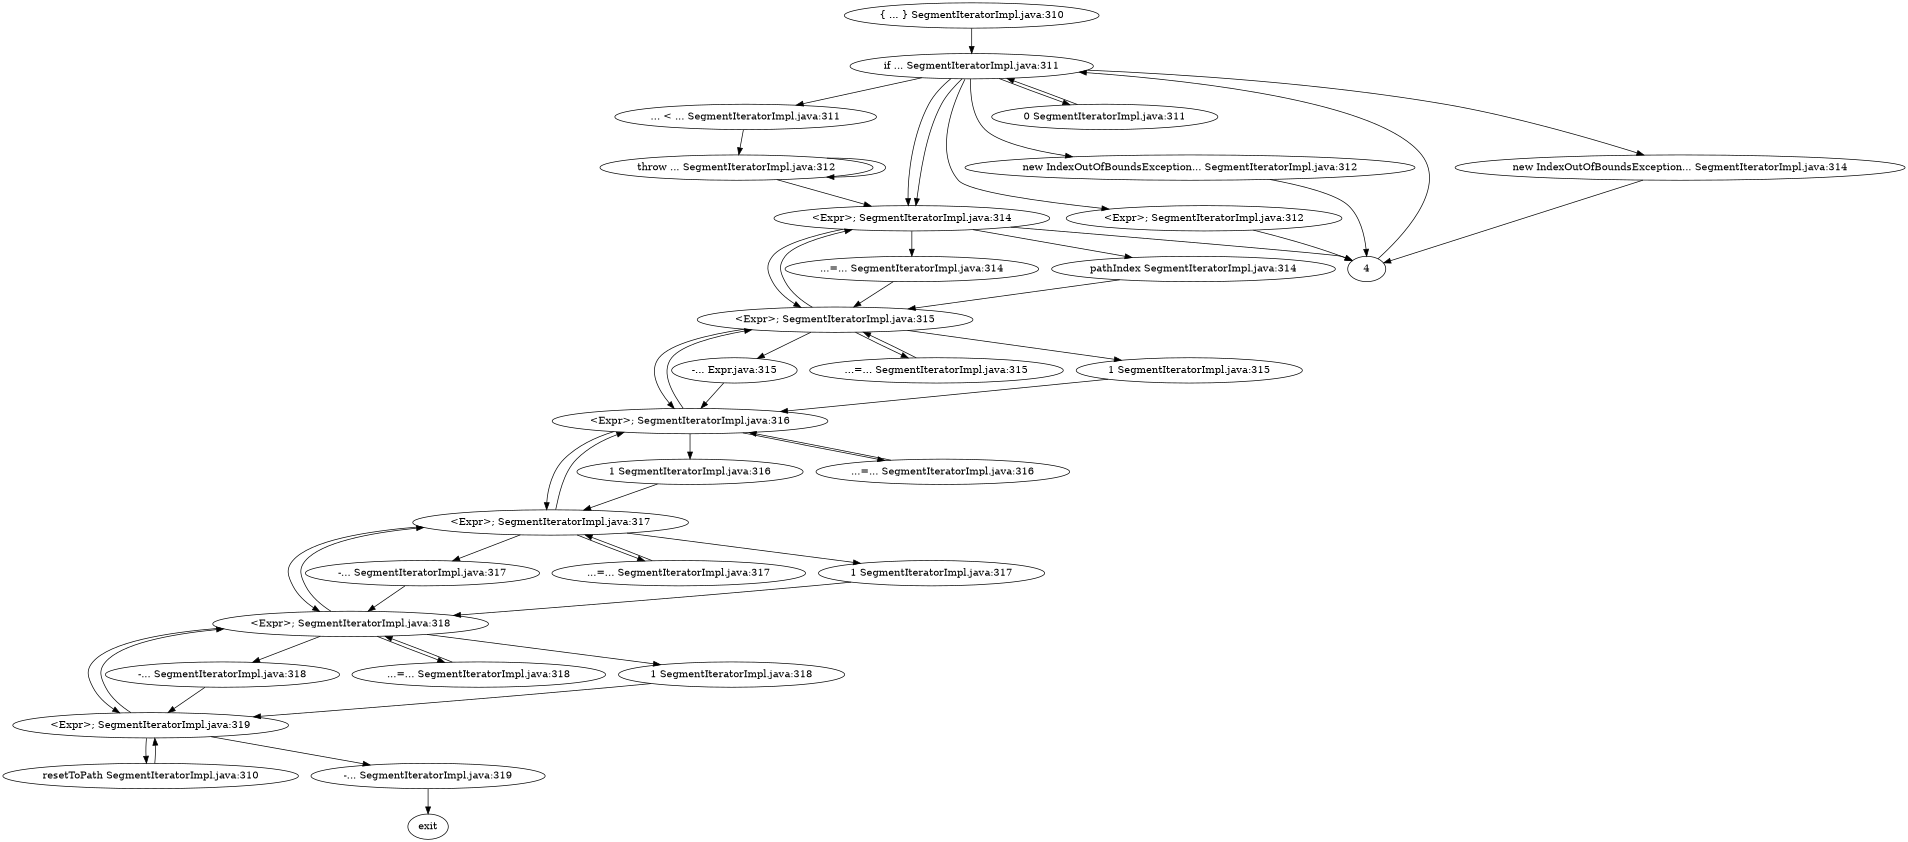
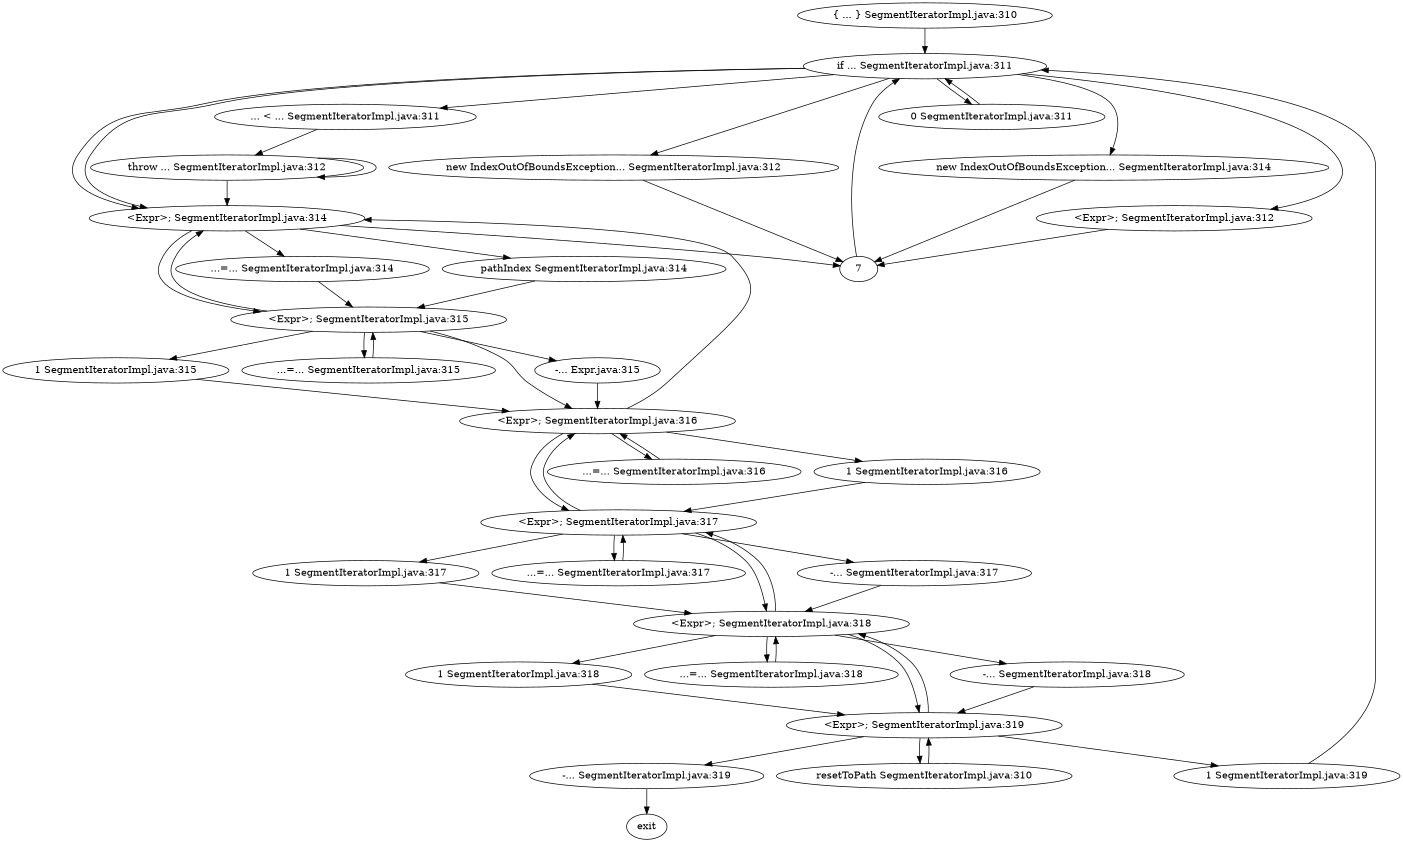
node "4": label "4" -> "7"
edge "<Expr>; SegmentIteratorImpl.java:316" -> "<Expr>; SegmentIteratorImpl.java:315": now "<Expr>; SegmentIteratorImpl.java:316" -> "<Expr>; SegmentIteratorImpl.java:314"
node "1 SegmentIteratorImpl.java:319": added
